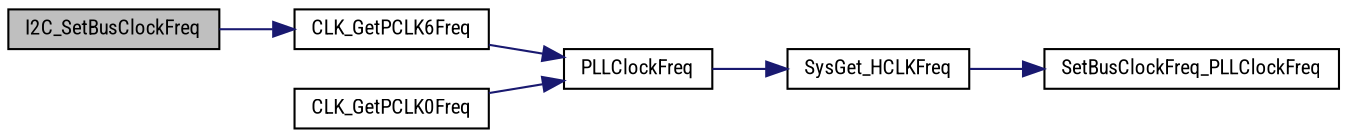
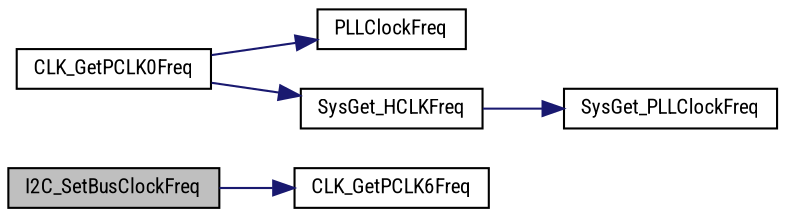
edge "CLK_GetPCLK6Freq" -> "PLLClockFreq": removed
edge "PLLClockFreq" -> "SysGet_HCLKFreq": now "CLK_GetPCLK0Freq" -> "SysGet_HCLKFreq"
node "SetBusClockFreq_PLLClockFreq": label "SetBusClockFreq_PLLClockFreq" -> "SysGet_PLLClockFreq"
